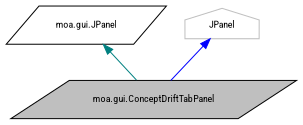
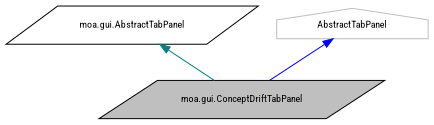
node "moa.gui.JPanel": label "moa.gui.JPanel" -> "moa.gui.AbstractTabPanel"
node "JPanel": label "JPanel" -> "AbstractTabPanel"
